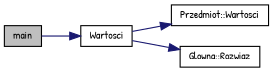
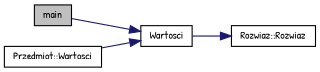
edge "Wartosci" -> "Przedmiot::Wartosci": reversed
node "Glowna::Rozwiaz": label "Glowna::Rozwiaz" -> "Rozwiaz::Rozwiaz"
